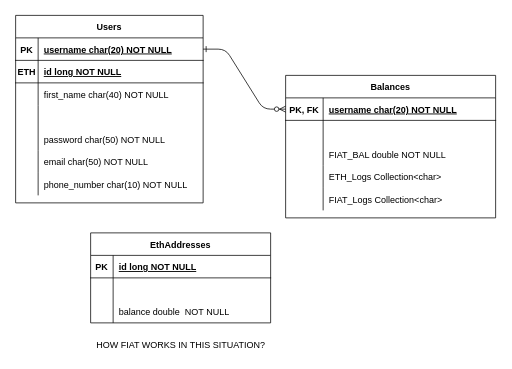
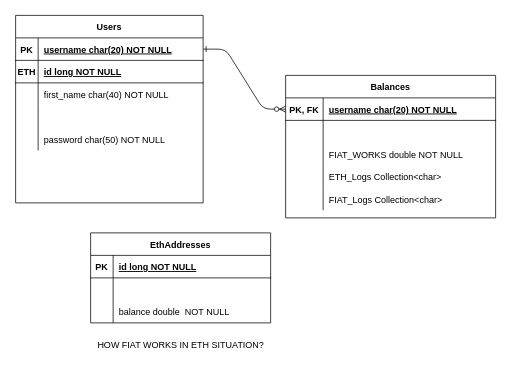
node "FIAT_BAL double NOT NULL": label "FIAT_BAL double NOT NULL" -> "FIAT_WORKS double NOT NULL"
node "email char(50) NOT NULL": removed
node "phone_number char(10) NOT NULL": removed
node "HOW FIAT WORKS IN THIS SITUATION?": label "HOW FIAT WORKS IN THIS SITUATION?" -> "HOW FIAT WORKS IN ETH SITUATION?"
